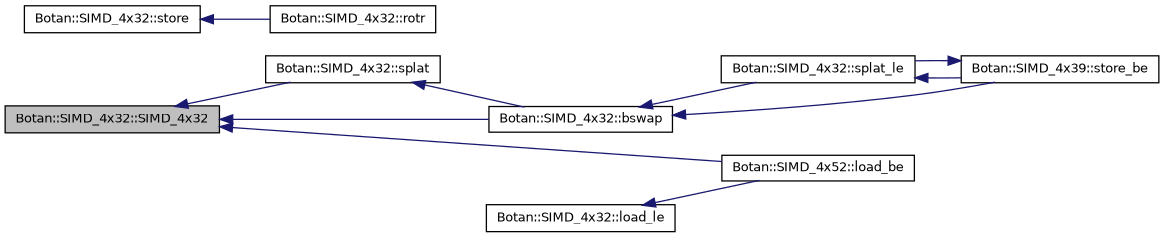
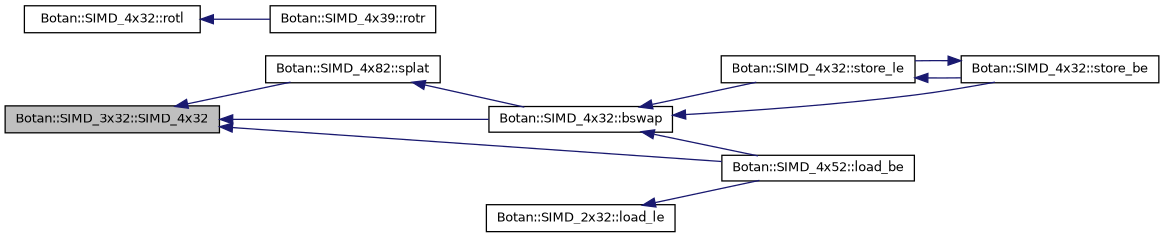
node "Botan::SIMD_4x32::store": label "Botan::SIMD_4x32::store" -> "Botan::SIMD_4x32::rotl"
node "Botan::SIMD_4x32::rotr": label "Botan::SIMD_4x32::rotr" -> "Botan::SIMD_4x39::rotr"
node "Botan::SIMD_4x32::splat": label "Botan::SIMD_4x32::splat" -> "Botan::SIMD_4x82::splat"
node "Botan::SIMD_4x32::splat_le": label "Botan::SIMD_4x32::splat_le" -> "Botan::SIMD_4x32::store_le"
node "Botan::SIMD_4x39::store_be": label "Botan::SIMD_4x39::store_be" -> "Botan::SIMD_4x32::store_be"
node "Botan::SIMD_4x32::SIMD_4x32": label "Botan::SIMD_4x32::SIMD_4x32" -> "Botan::SIMD_3x32::SIMD_4x32"
edge "Botan::SIMD_4x52::load_be" -> "Botan::SIMD_4x32::bswap": added
node "Botan::SIMD_4x32::load_le": label "Botan::SIMD_4x32::load_le" -> "Botan::SIMD_2x32::load_le"
